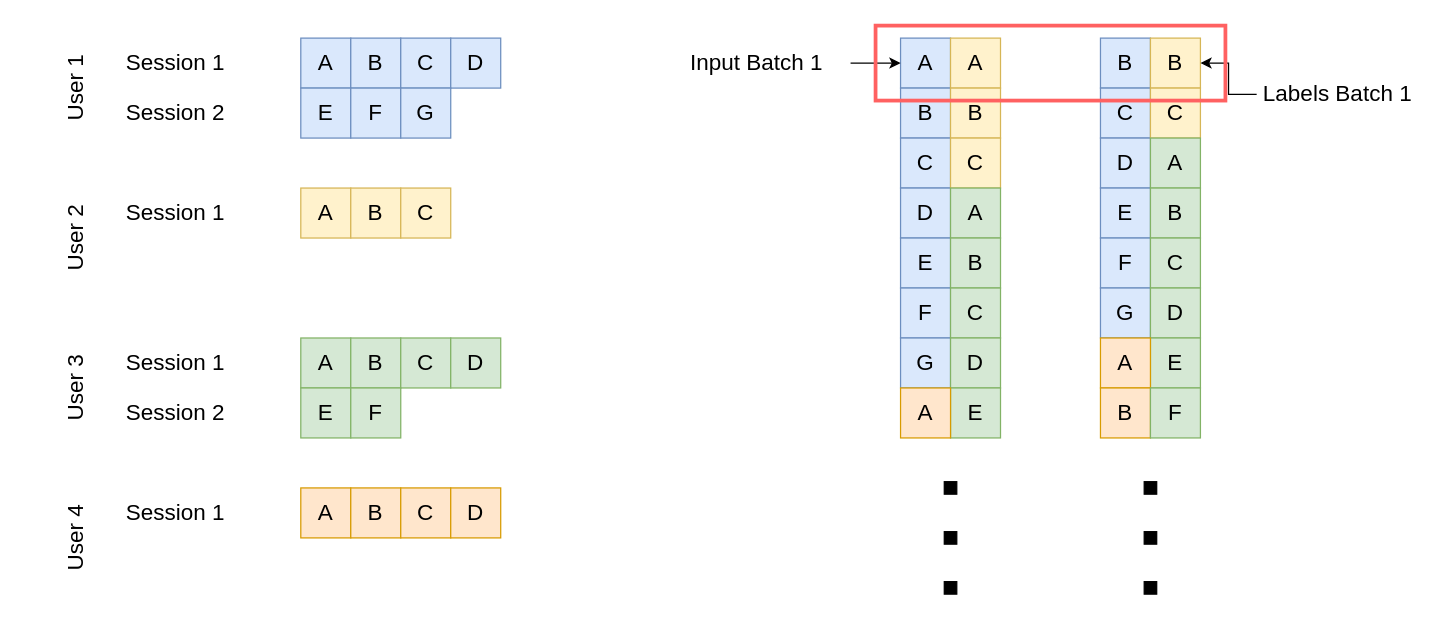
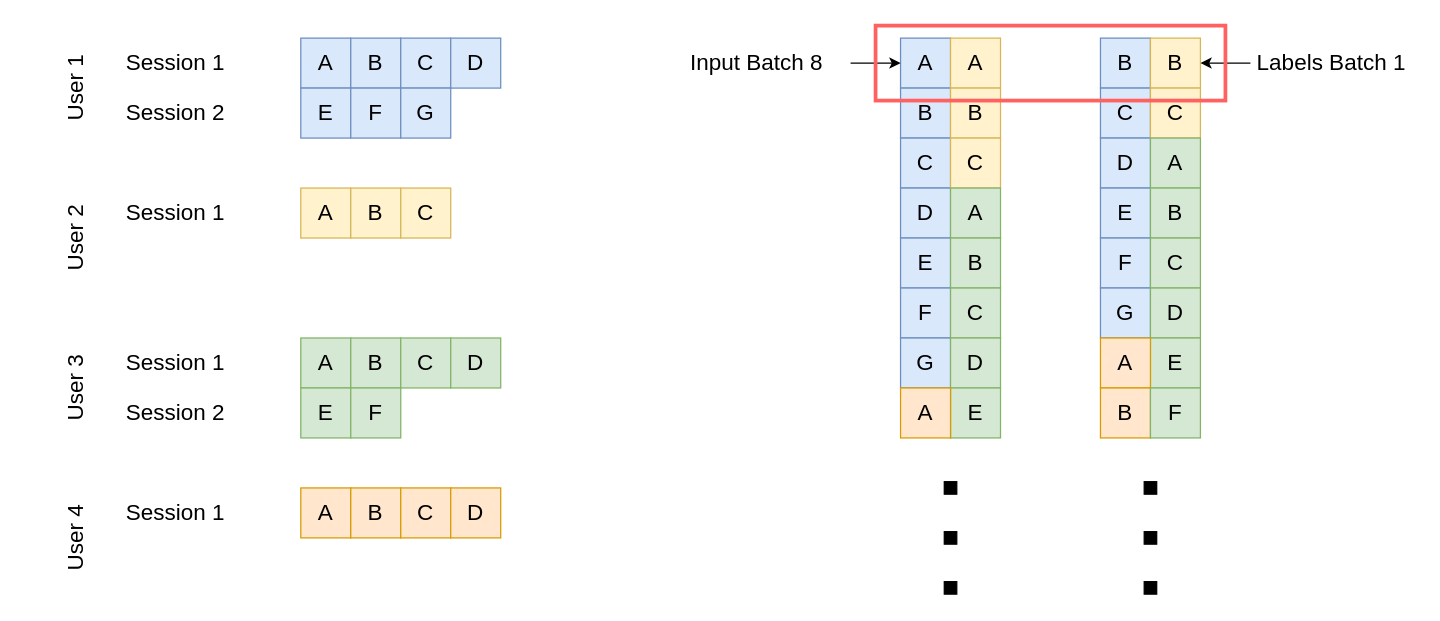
node "Input Batch 1": label "Input Batch 1" -> "Input Batch 8"
node "Labels Batch 1": moved (1338, 94) -> (1332, 63)
